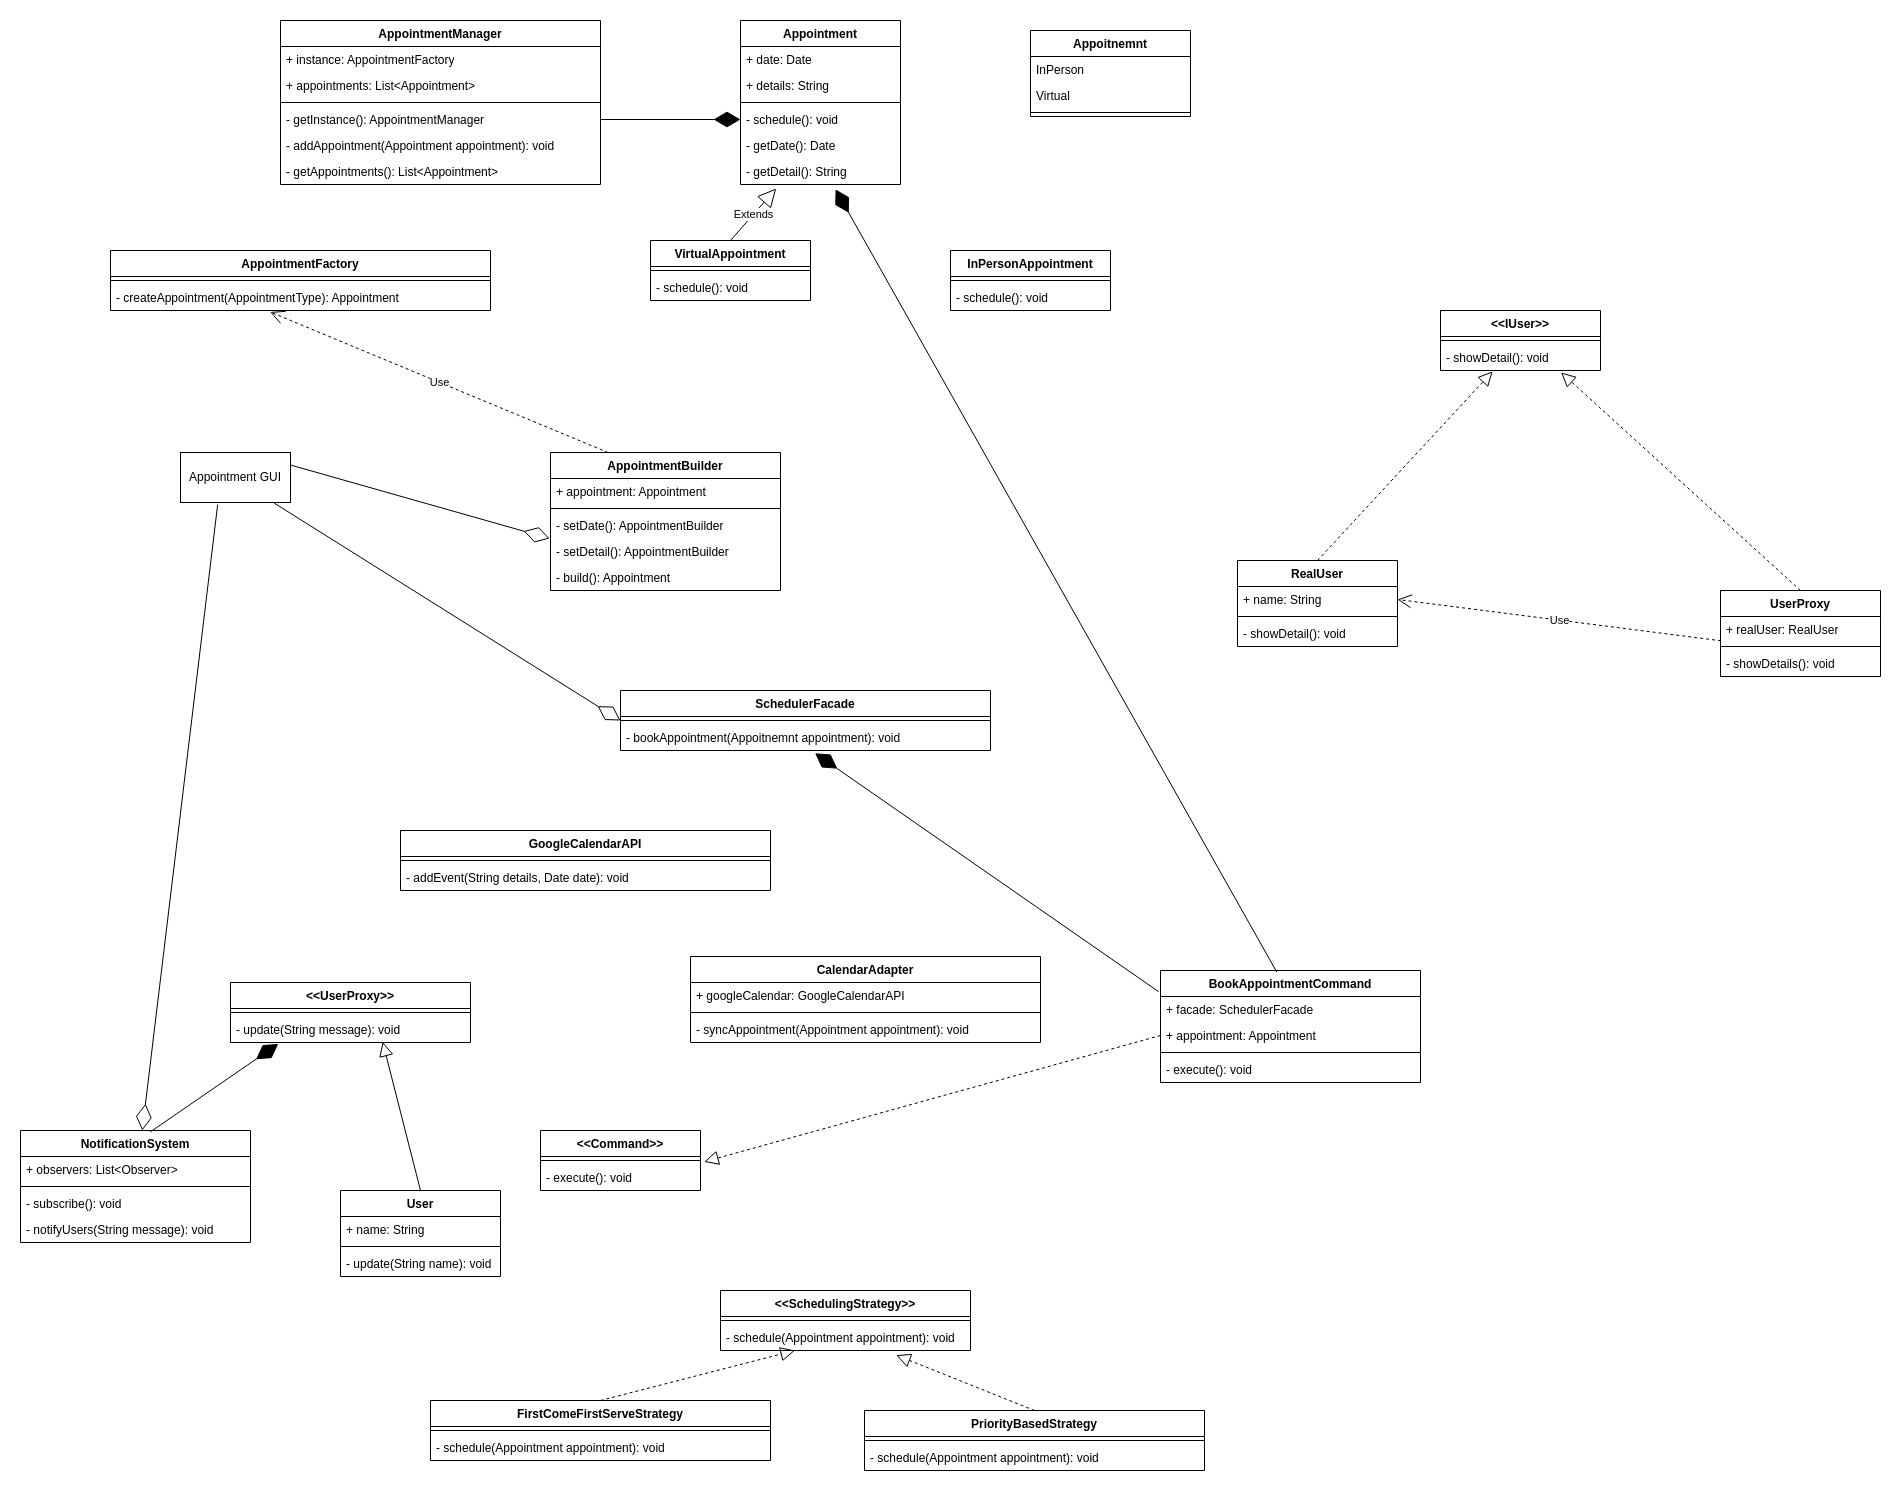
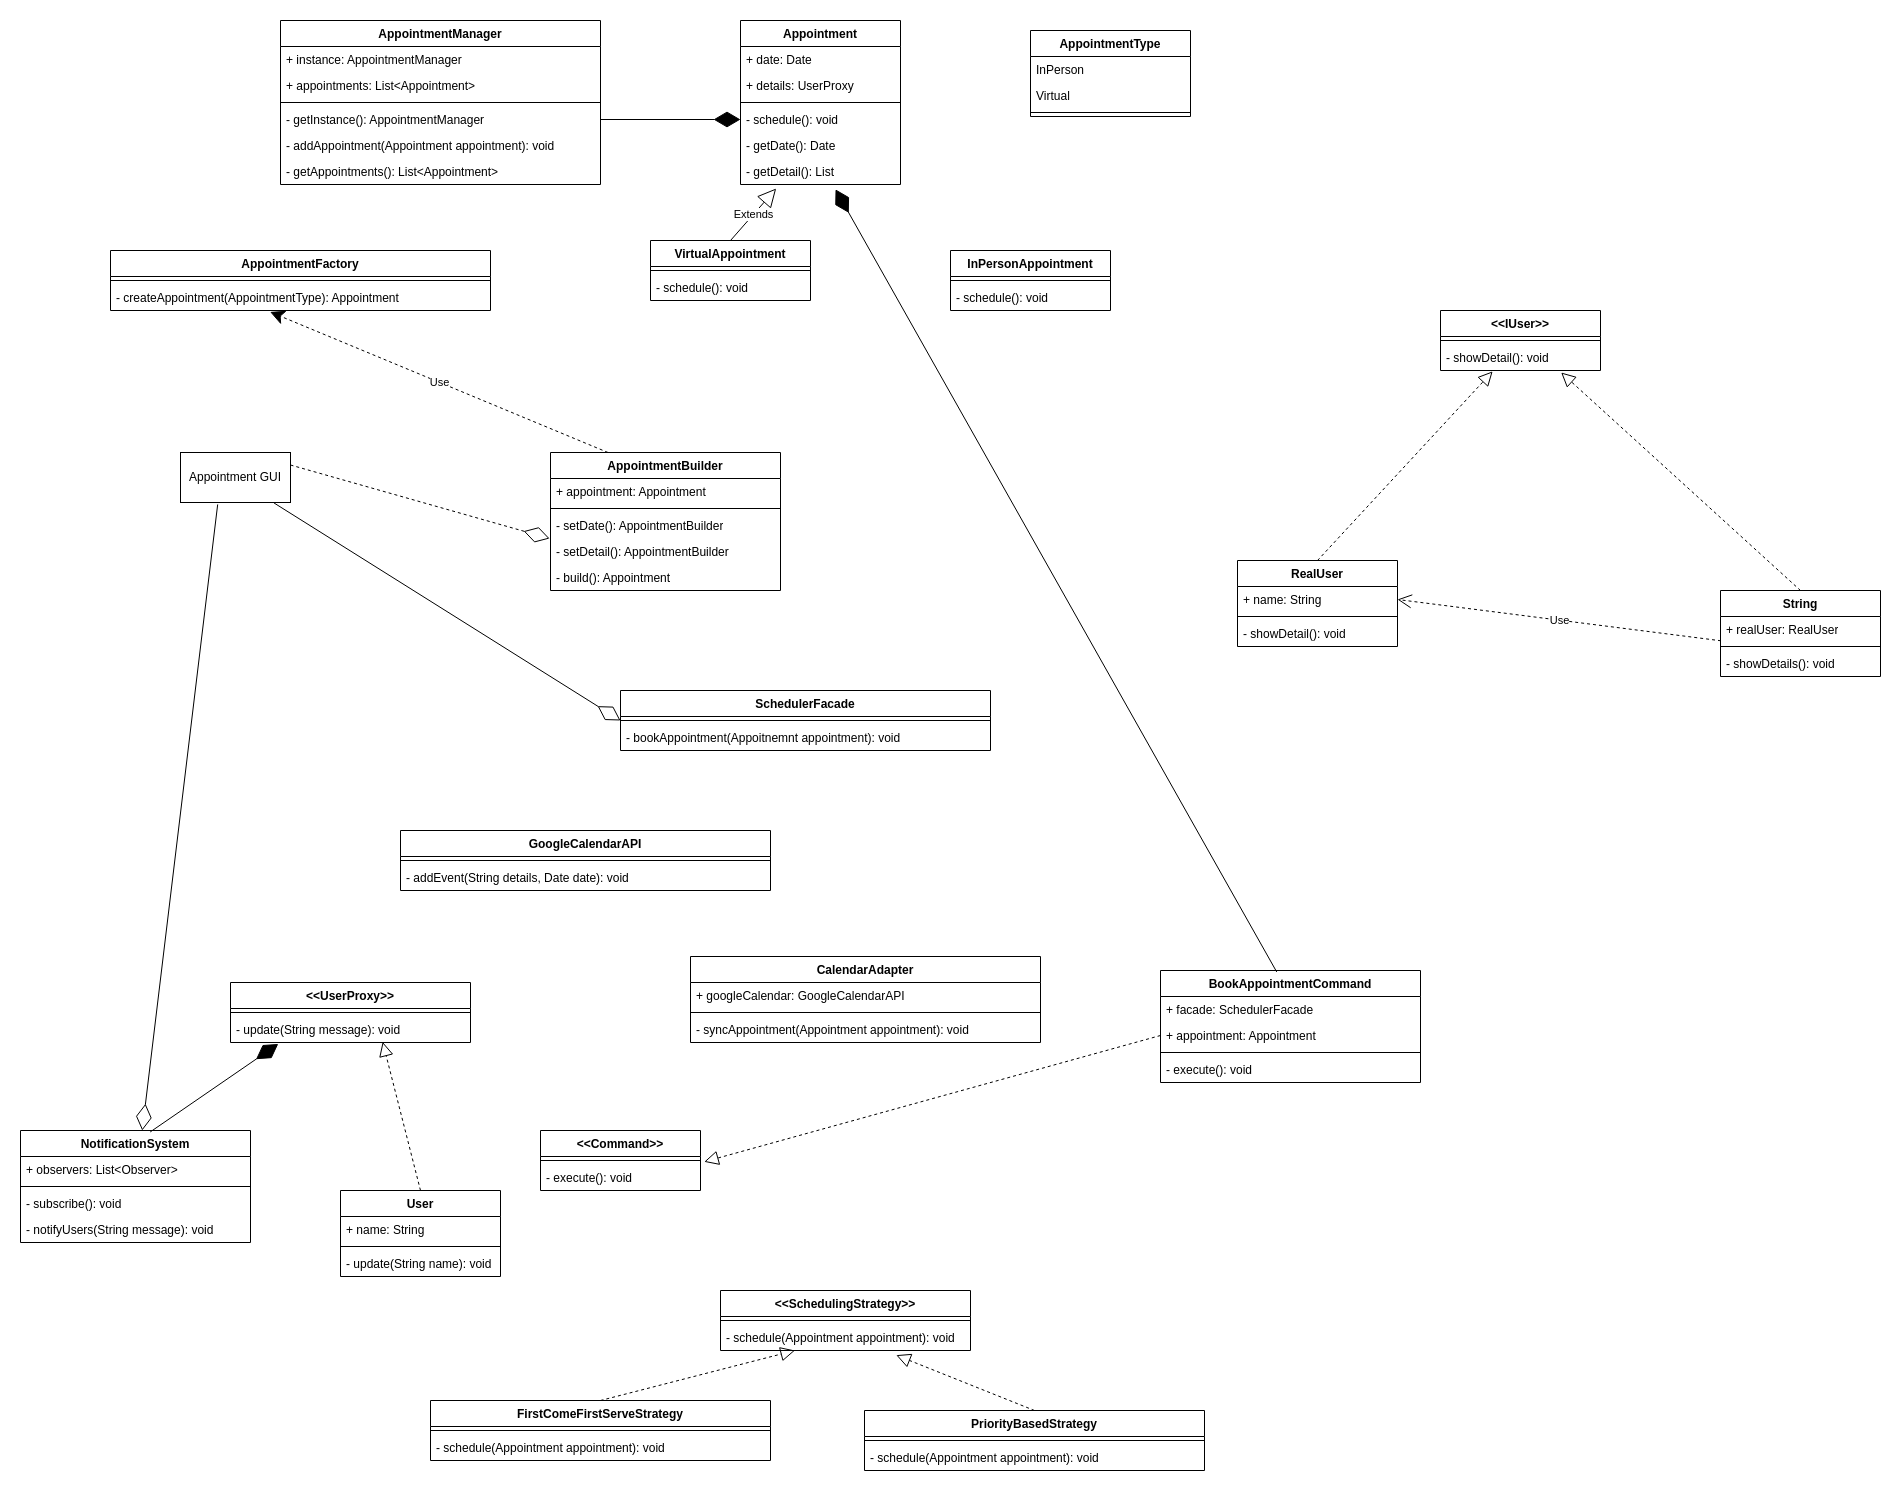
node "Appoitnemnt": label "Appoitnemnt" -> "AppointmentType"
node "+ instance: AppointmentFactory": label "+ instance: AppointmentFactory" -> "+ instance: AppointmentManager"
node "+ details: String": label "+ details: String" -> "+ details: UserProxy"
node "- getDetail(): String": label "- getDetail(): String" -> "- getDetail(): List"
edge "AppointmentBuilder" -> "- createAppointment(AppointmentType): Appointment": arrowhead open -> classic
edge "Appointment GUI" -> "- setDetail(): AppointmentBuilder": style solid -> dashed
node "UserProxy": label "UserProxy" -> "String"
edge "+ facade: SchedulerFacade" -> "- bookAppointment(Appoitnemnt appointment): void": removed
edge "User" -> "- update(String message): void": style solid -> dashed
